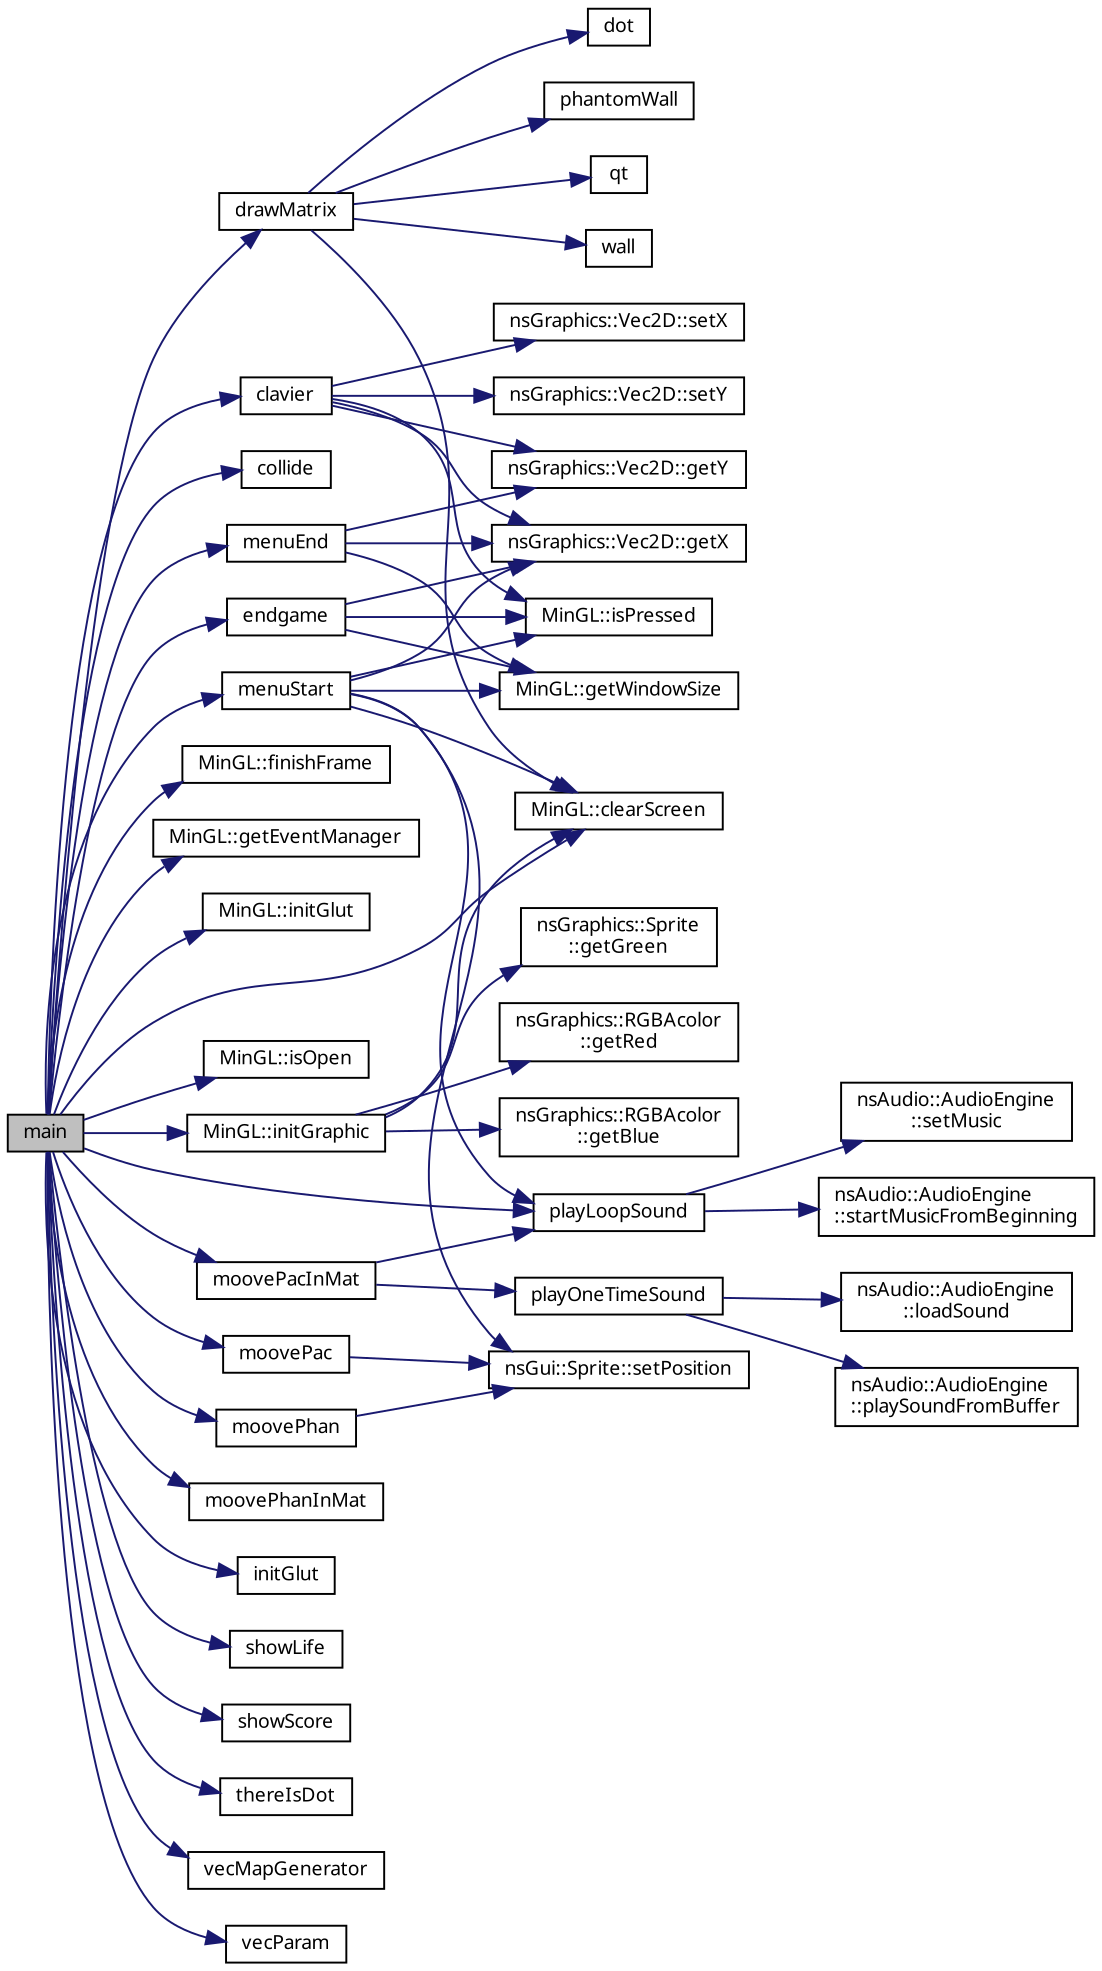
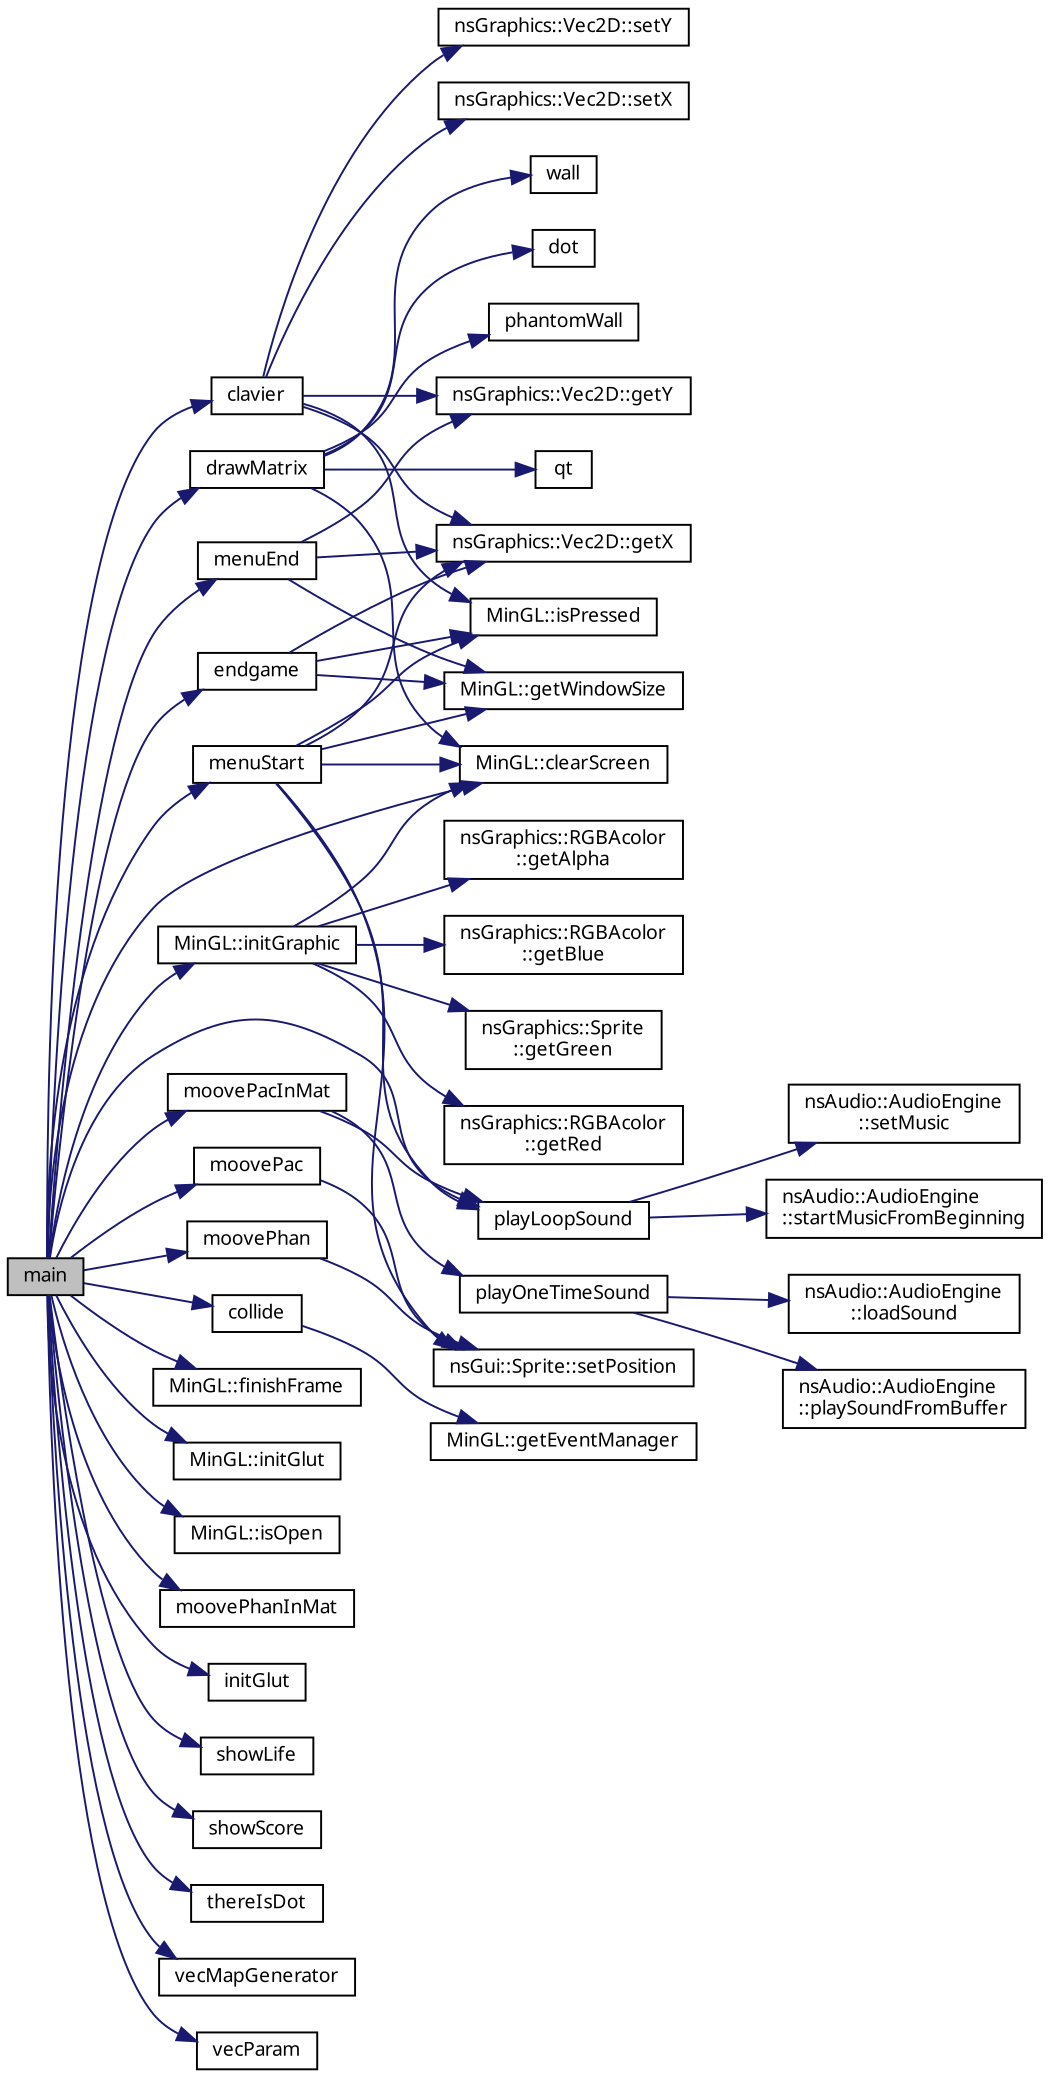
node "nsGraphics::RGBAcolor ::getAlpha": added
edge "main" -> "MinGL::getEventManager": now "collide" -> "MinGL::getEventManager"
